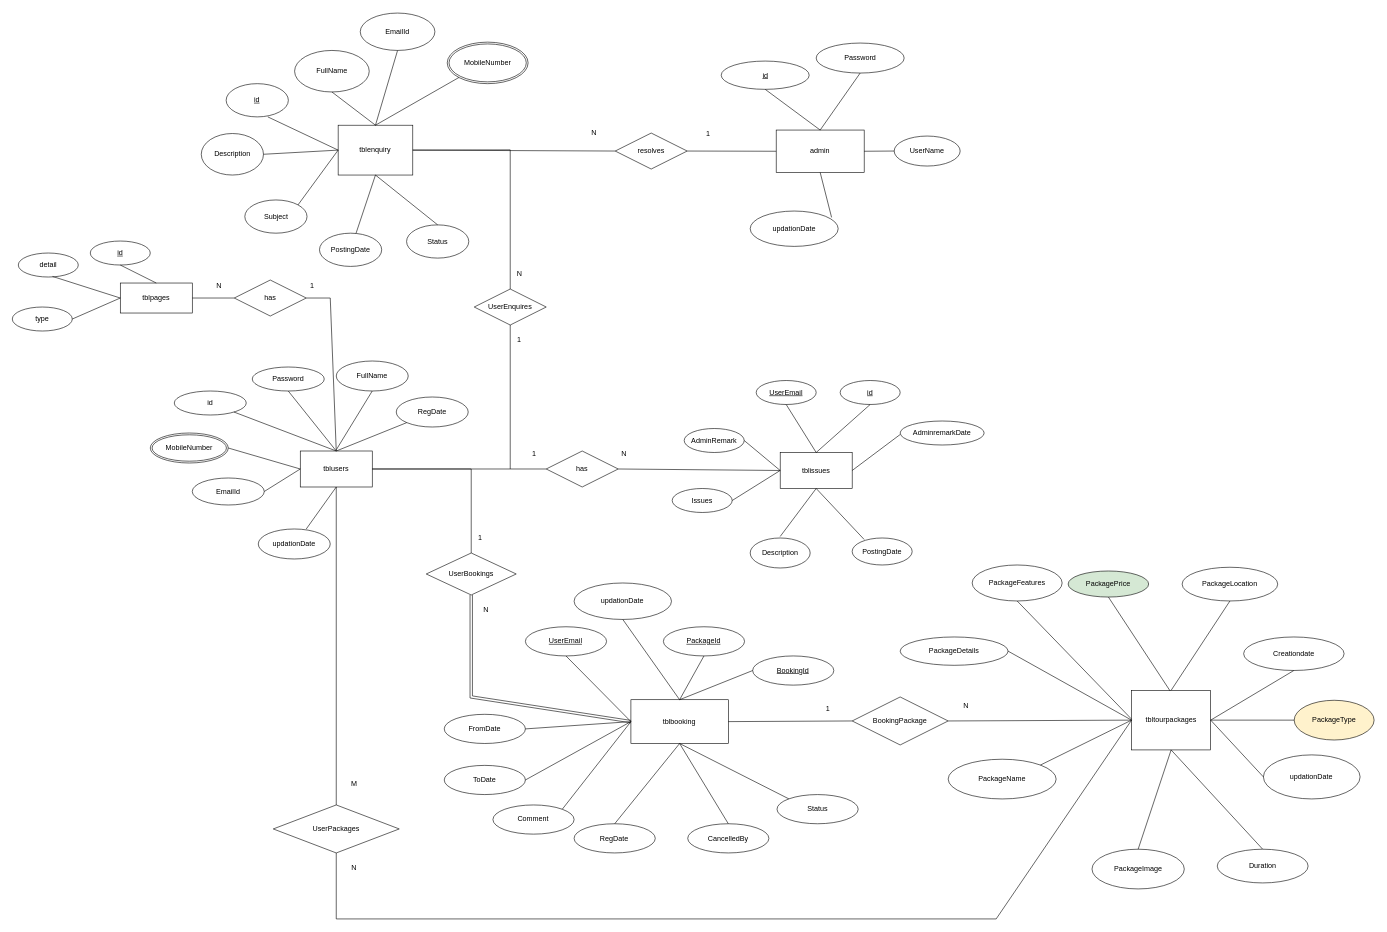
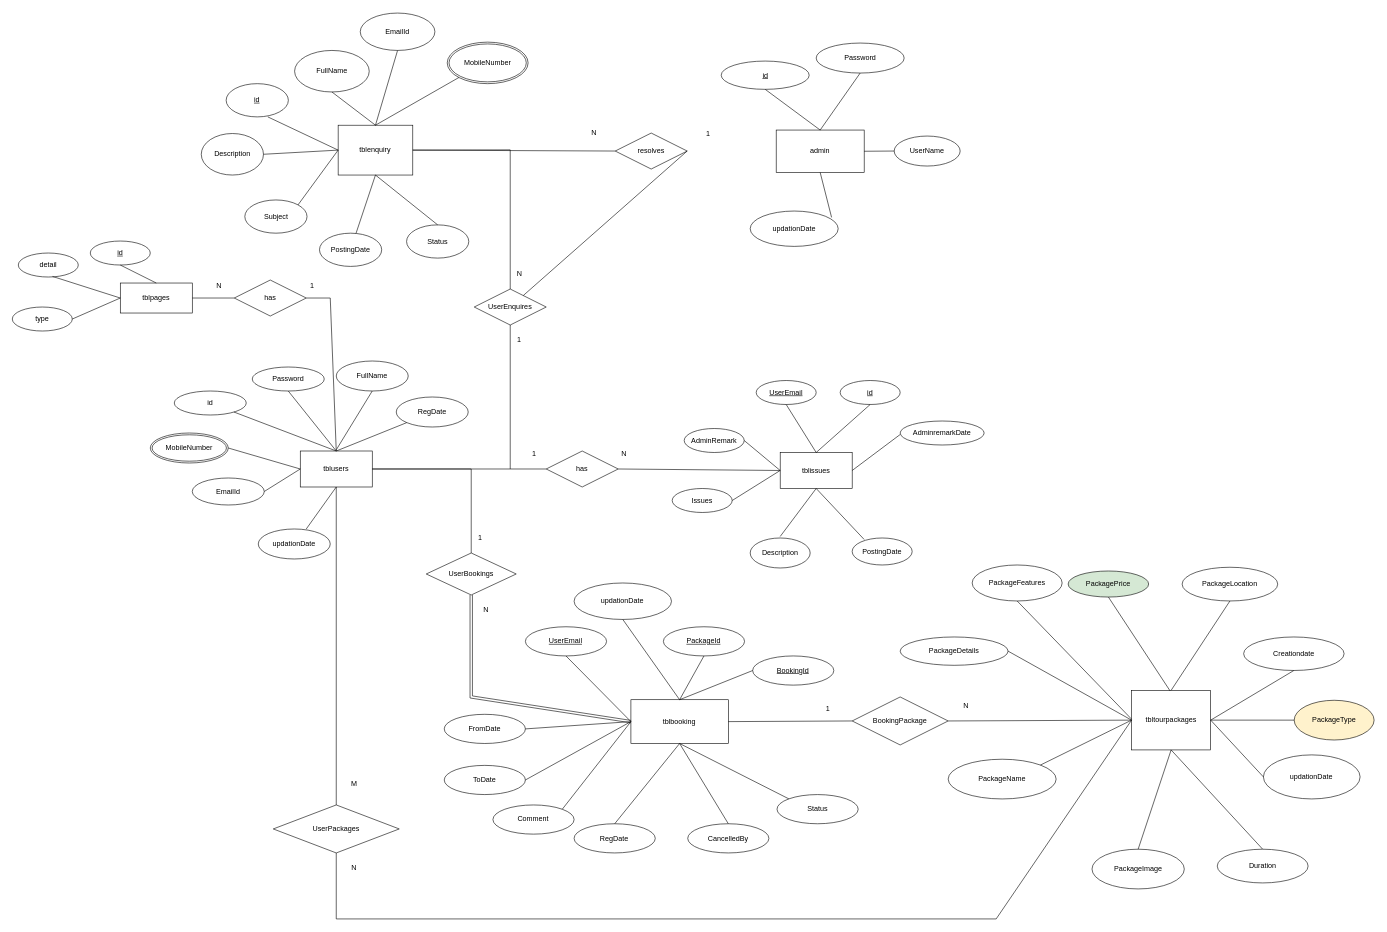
edge "resolves" -- "admin": now "resolves" -- "UserEnquires"
